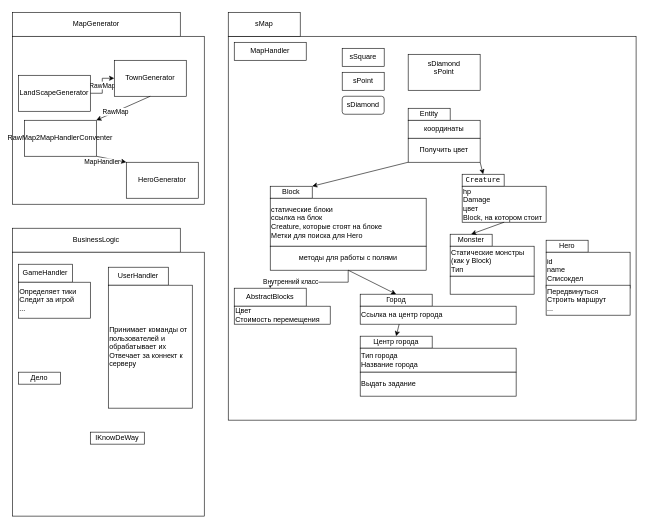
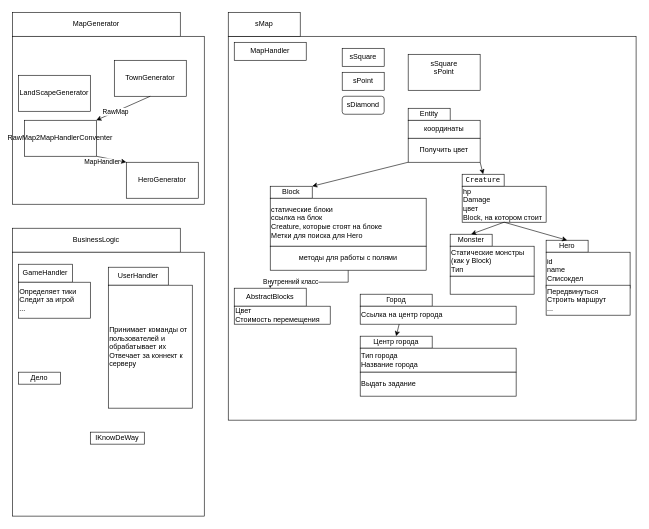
node "sDiamond sPoint": label "sDiamond sPoint" -> "sSquare sPoint"
edge "LandScapeGenerator" -> "TownGenerator": removed, label "RawMap"
edge "hp Damage цвет Block, на котором стоит" -> "Hero": added
edge "методы для работы с полями" -> "Город": removed
